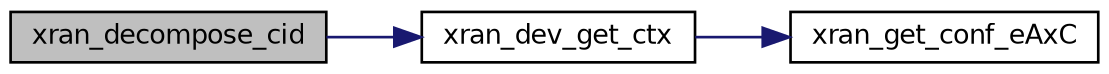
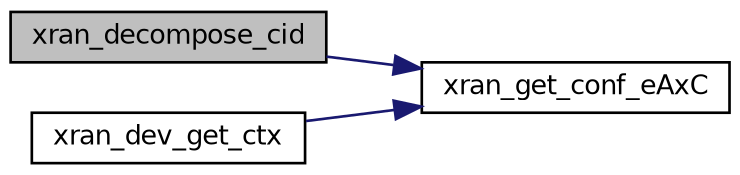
edge "xran_decompose_cid" -> "xran_dev_get_ctx": now "xran_decompose_cid" -> "xran_get_conf_eAxC"
